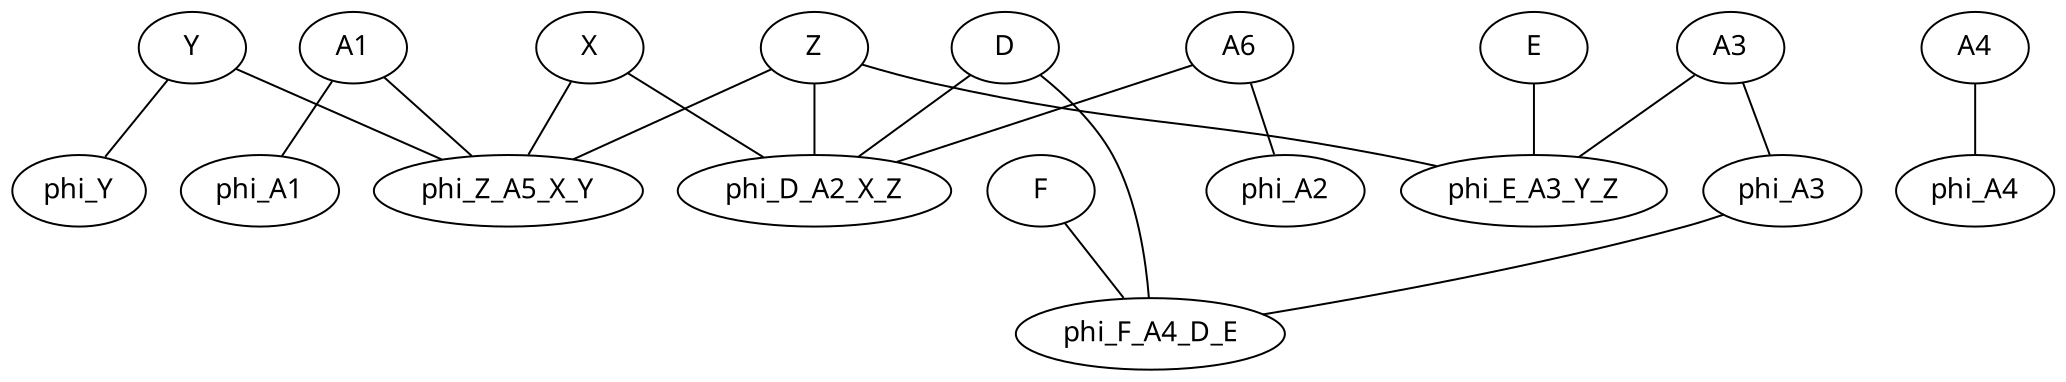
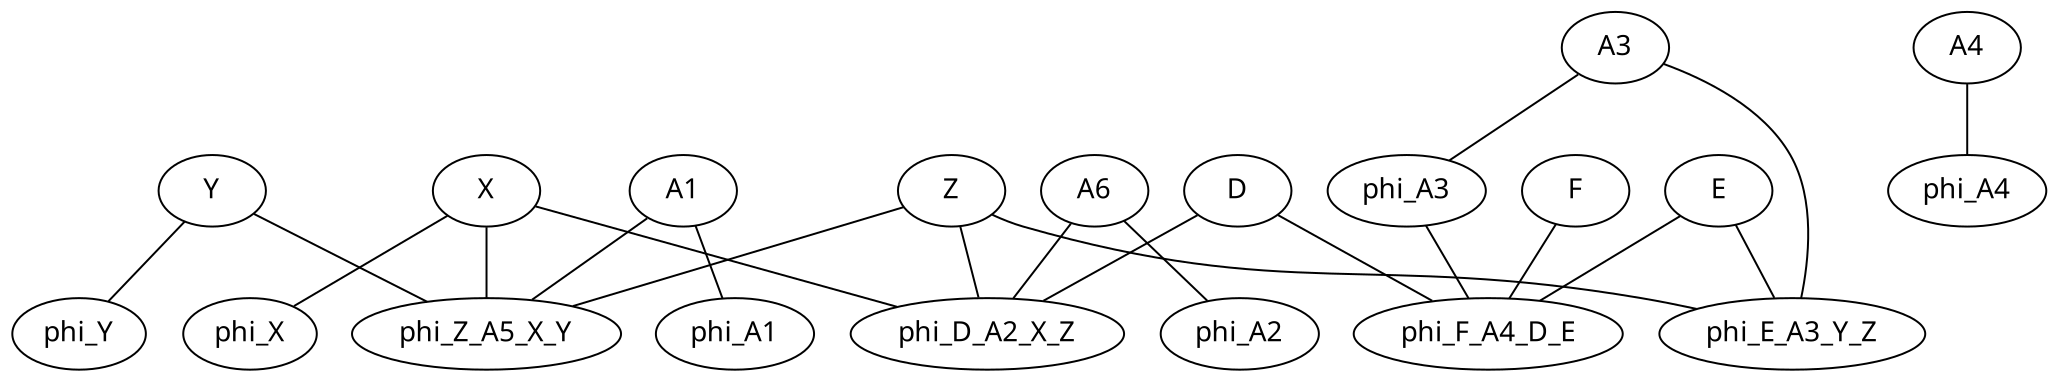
edge "E" -- "phi_F_A4_D_E": added
node "phi_X": added
